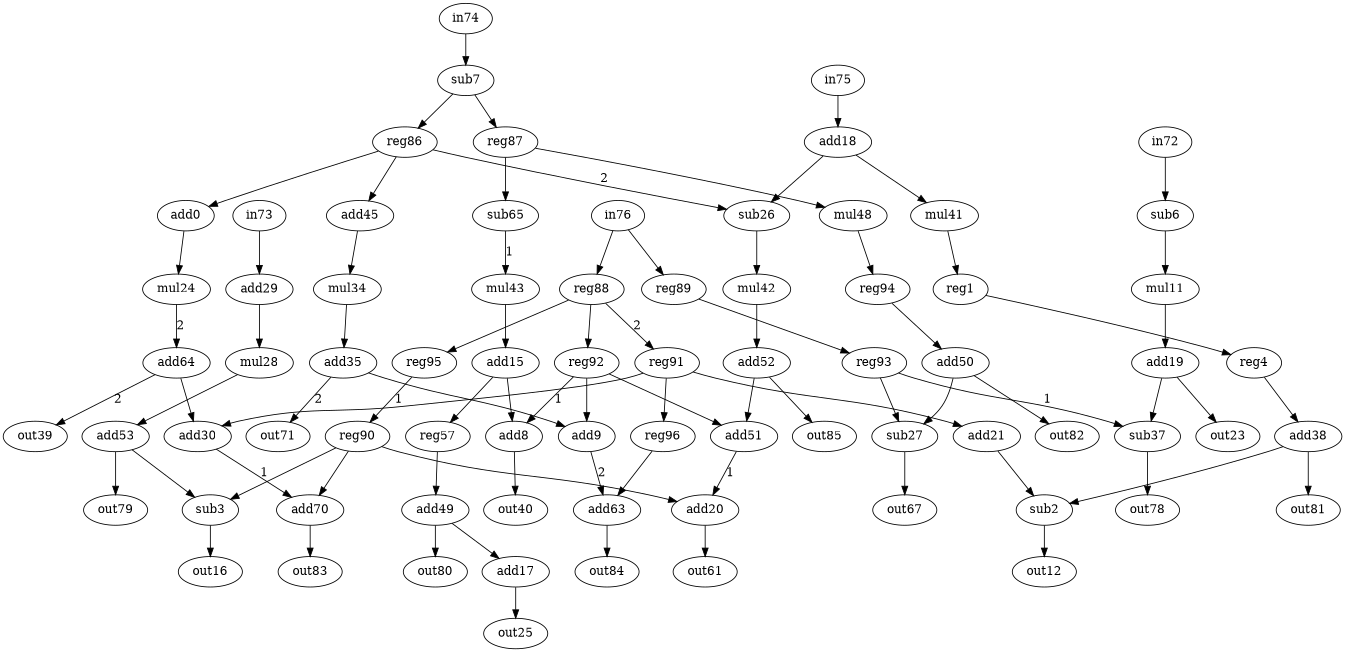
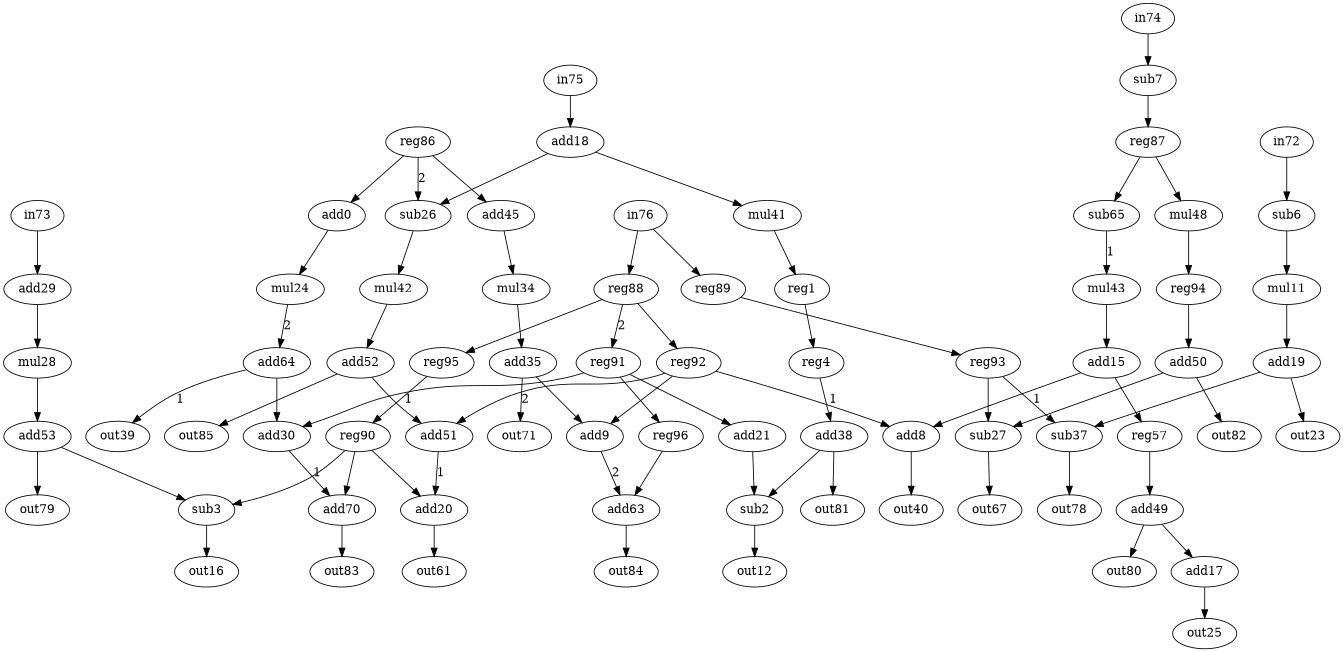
edge "sub7" -> "reg86": removed
edge "add64" -> "out39": label "2" -> "1"
